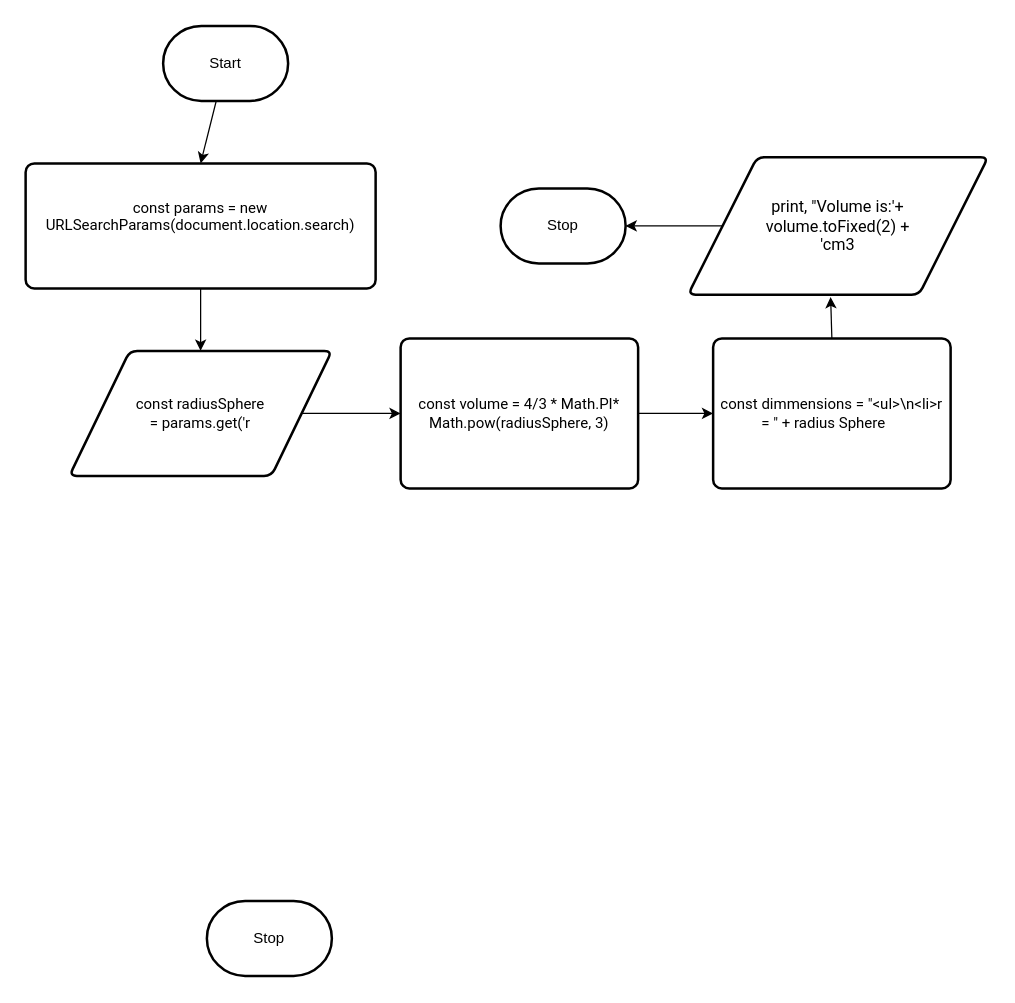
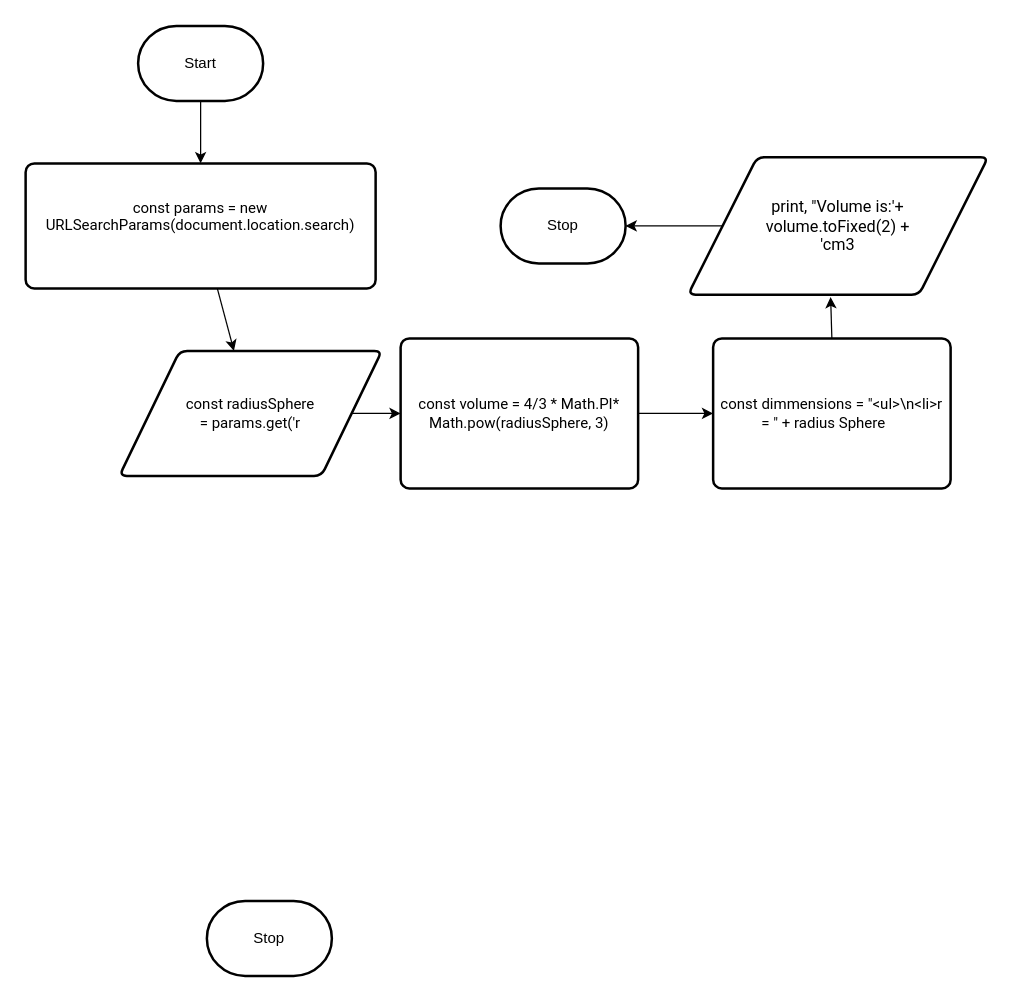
node "Start": moved (226, 63) -> (201, 63)
node "const radiusSphere = params.get('r": moved (201, 413) -> (251, 413)
